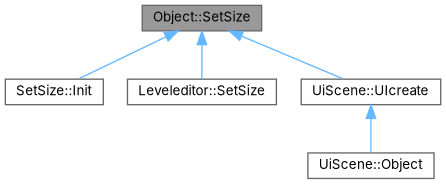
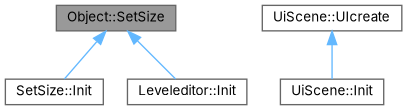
edge "UiScene::UIcreate" -> "Object::SetSize": removed
node "Leveleditor::SetSize": label "Leveleditor::SetSize" -> "Leveleditor::Init"
node "UiScene::Object": label "UiScene::Object" -> "UiScene::Init"
